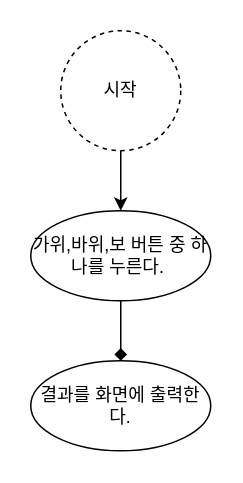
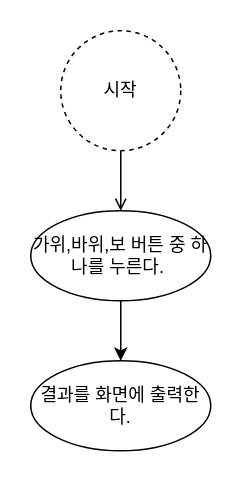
edge "시작" -> "가위,바위,보 버튼 중 하나를 누른다.": arrowhead classic -> open
edge "가위,바위,보 버튼 중 하나를 누른다." -> "결과를 화면에 출력한다.": arrowhead diamond -> classic
